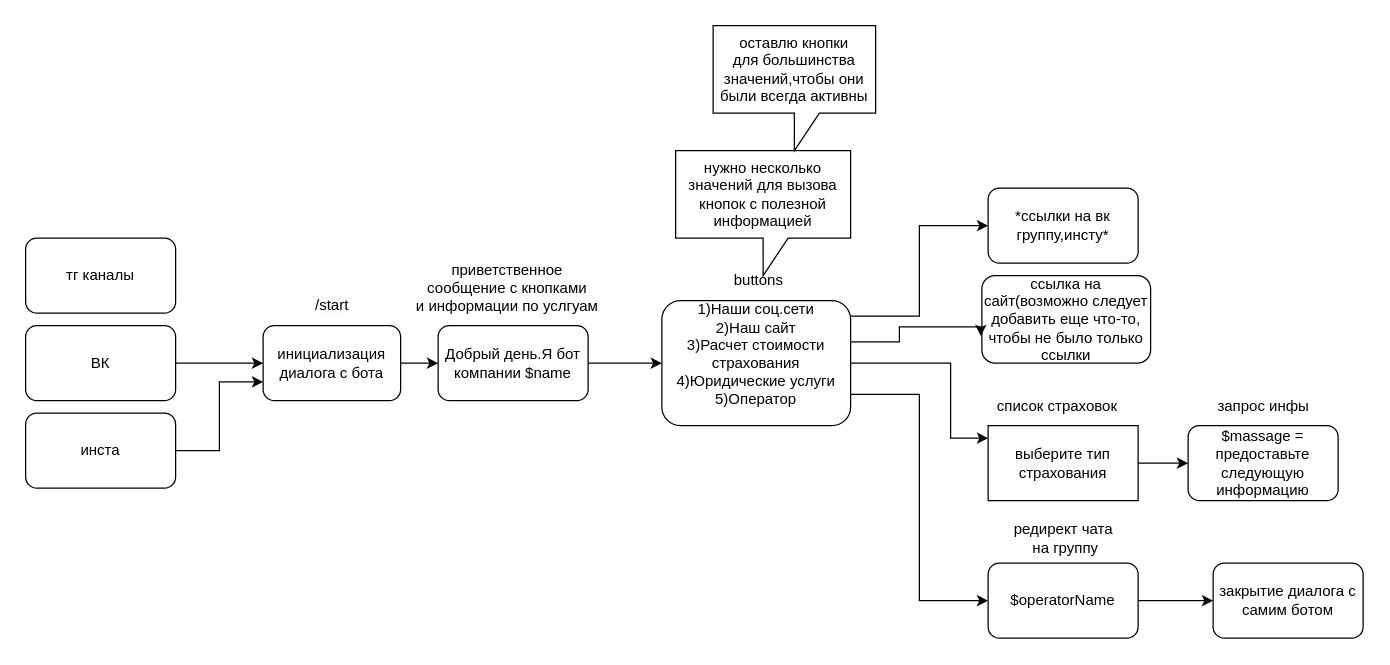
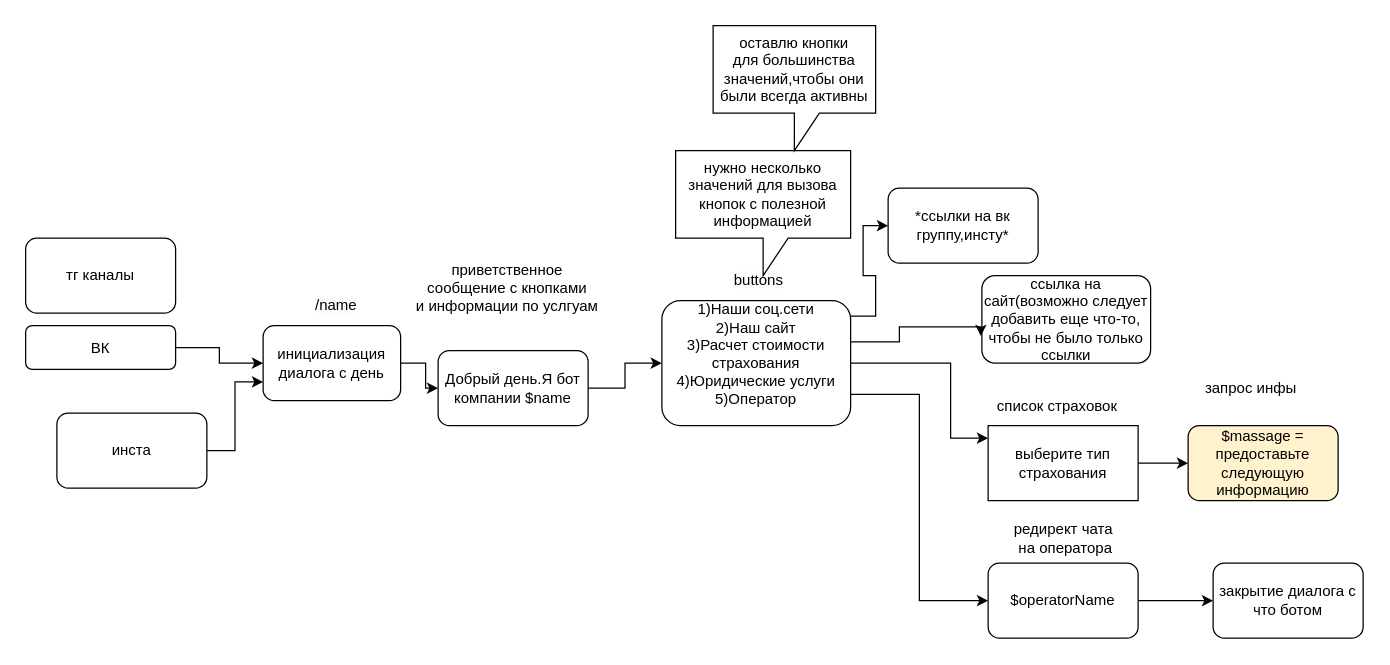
node "*ссылки на вк группу,инсту*": moved (1063, 226) -> (963, 226)
node "/start": label "/start" -> "/name"
node "ВК": size 150x75 -> 150x44
node "инициализация диалога с бота": label "инициализация диалога с бота" -> "инициализация диалога с день"
node "Добрый день.Я бот компании $name": moved (513, 363) -> (513, 388)
node "запрос инфы": moved (1263, 407) -> (1251, 388)
node "инста": moved (101, 451) -> (132, 451)
node "$massage = предоставьте следующую информацию": fillcolor #ffffff -> #fff2cc
node "редирект чата на группу": label "редирект чата на группу" -> "редирект чата на оператора"
node "закрытие диалога с самим ботом": label "закрытие диалога с самим ботом" -> "закрытие диалога с что ботом"
